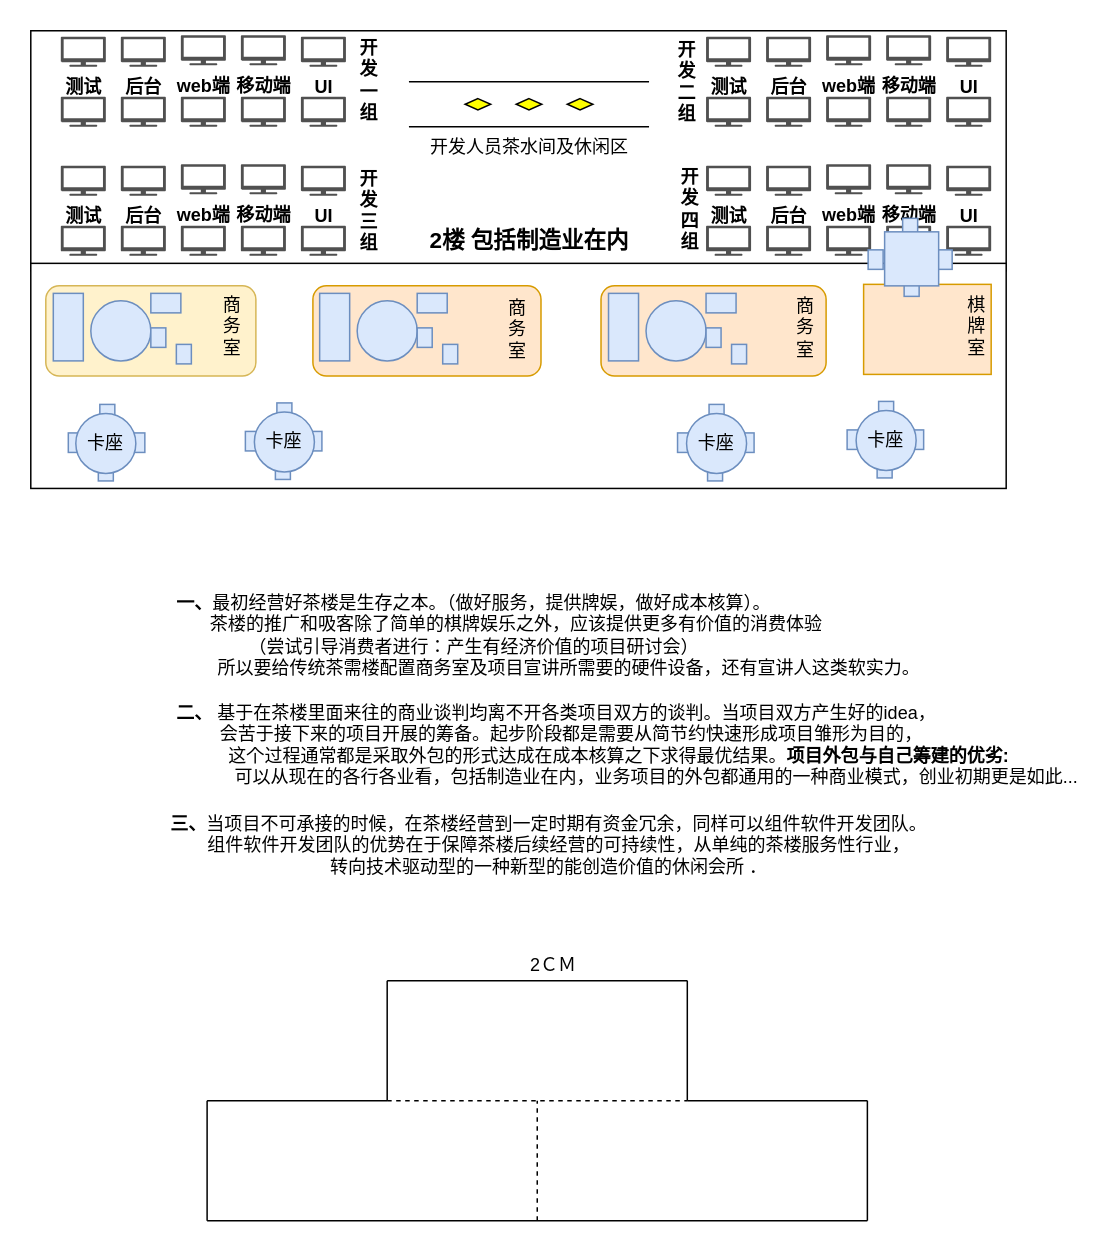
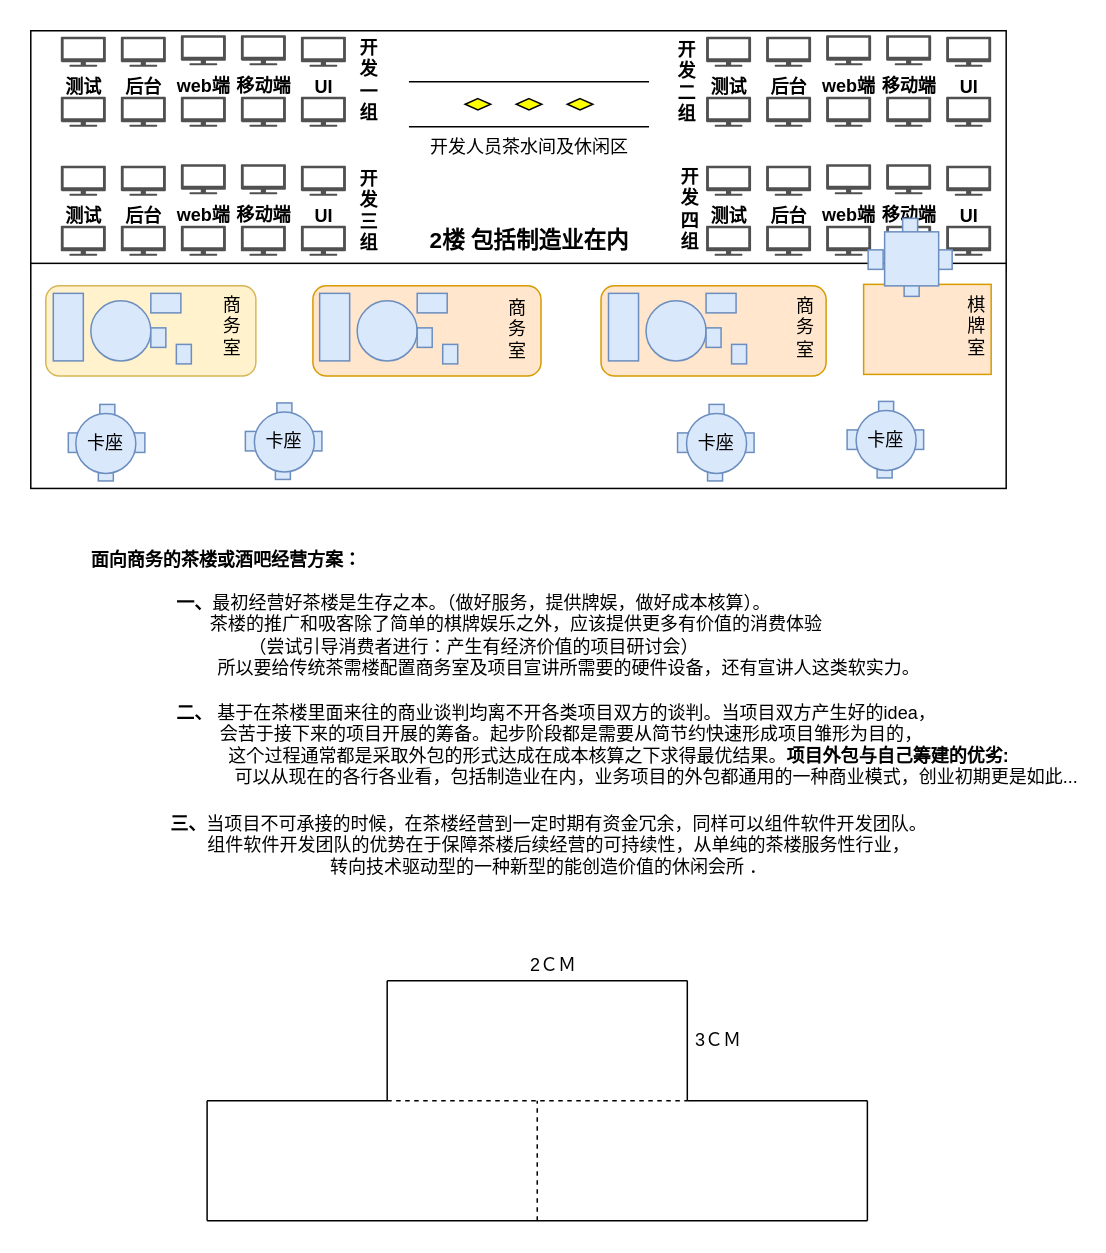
node "面向商务的茶楼或酒吧经营方案：": added
node "3ＣＭ": added
